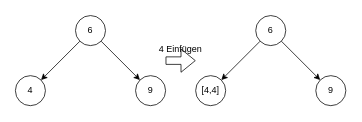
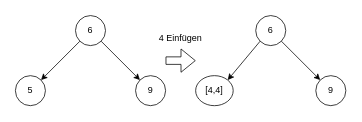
node "4 Einfügen": moved (180, 49) -> (180, 38)
node "4": label "4" -> "5"
node "[4,4]": size 30x30 -> 38x30
